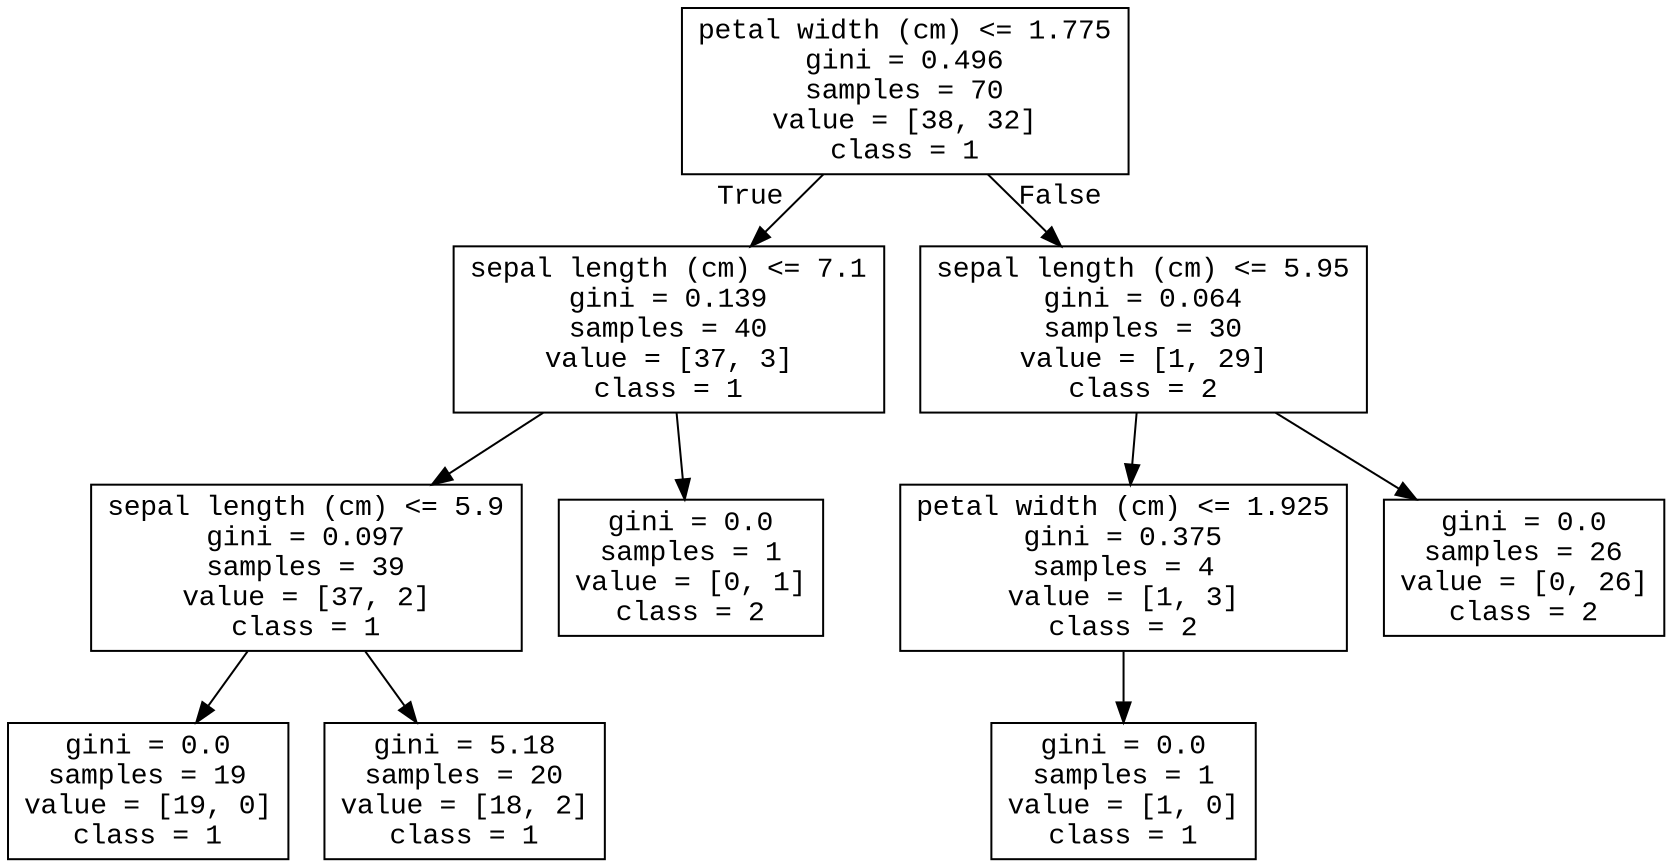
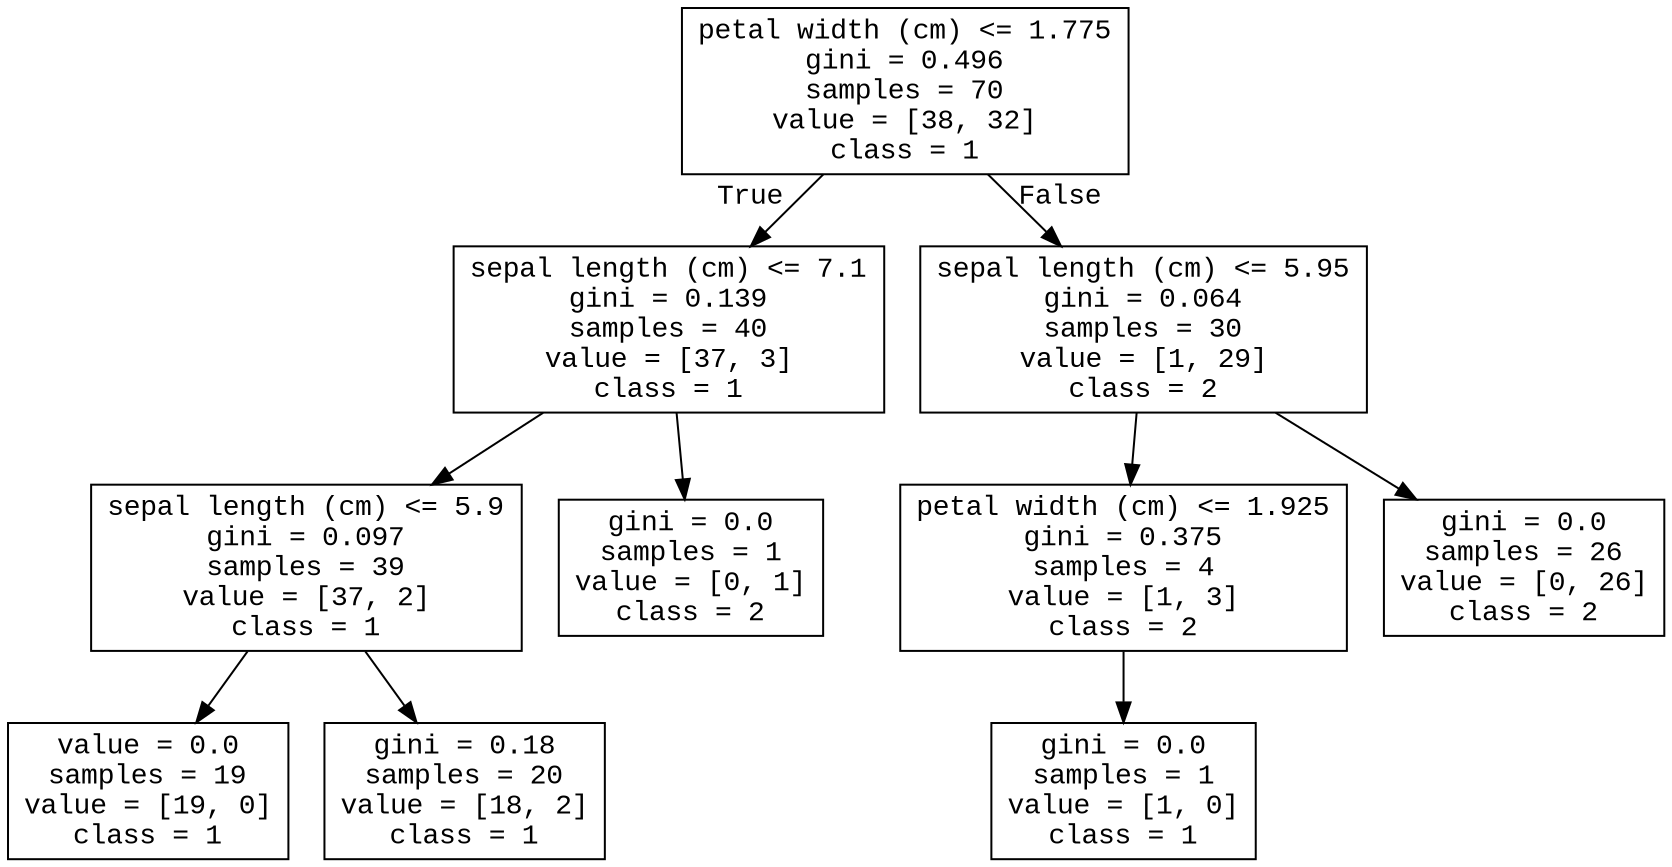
node "gini = 0.0 samples = 19 value = [19, 0] class = 1": label "gini = 0.0 samples = 19 value = [19, 0] class = 1" -> "value = 0.0 samples = 19 value = [19, 0] class = 1"
node "gini = 5.18 samples = 20 value = [18, 2] class = 1": label "gini = 5.18 samples = 20 value = [18, 2] class = 1" -> "gini = 0.18 samples = 20 value = [18, 2] class = 1"
